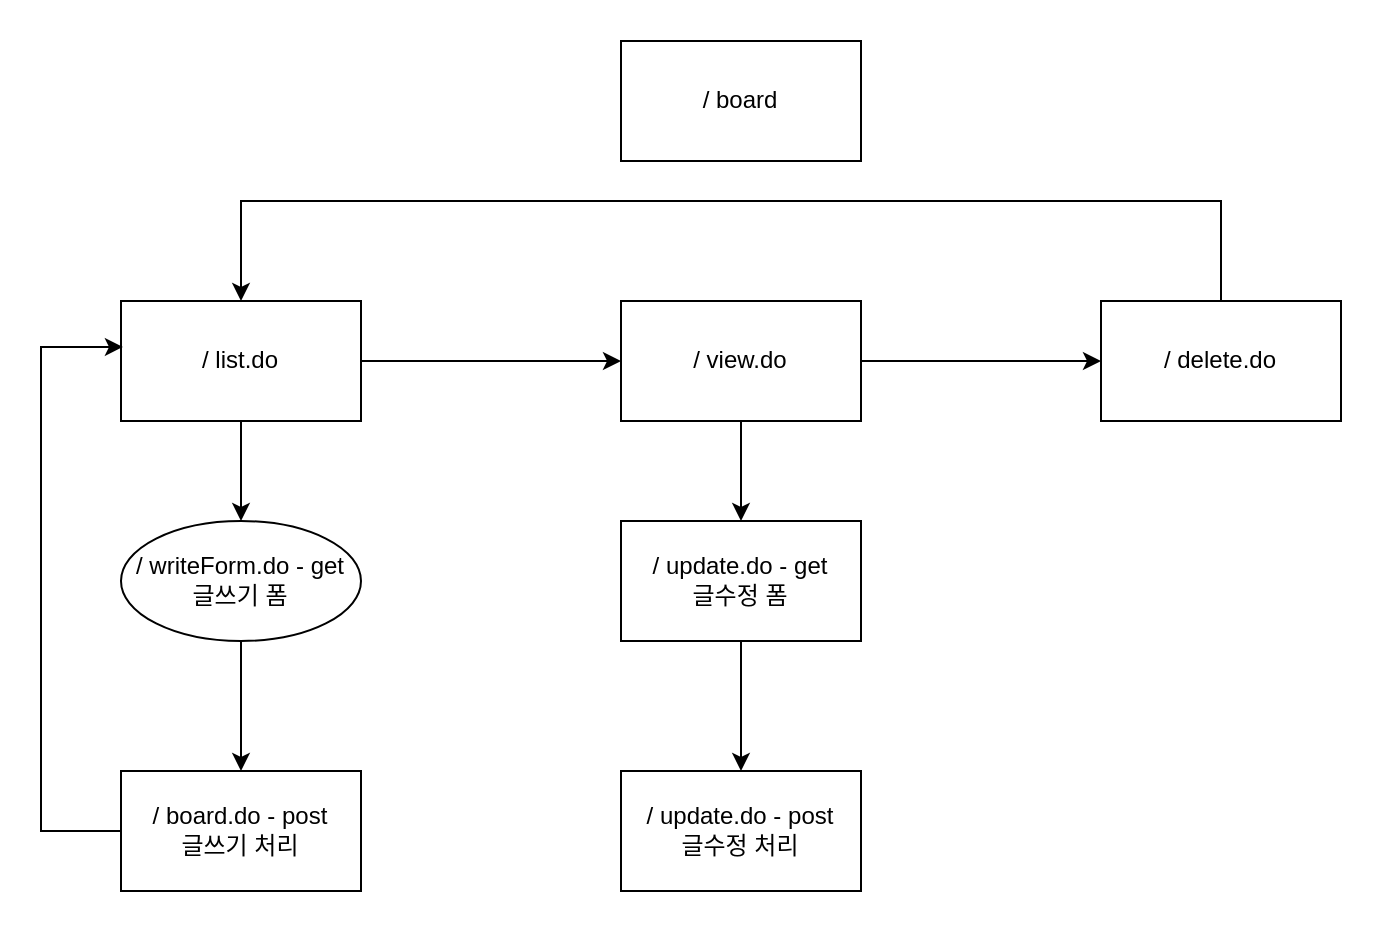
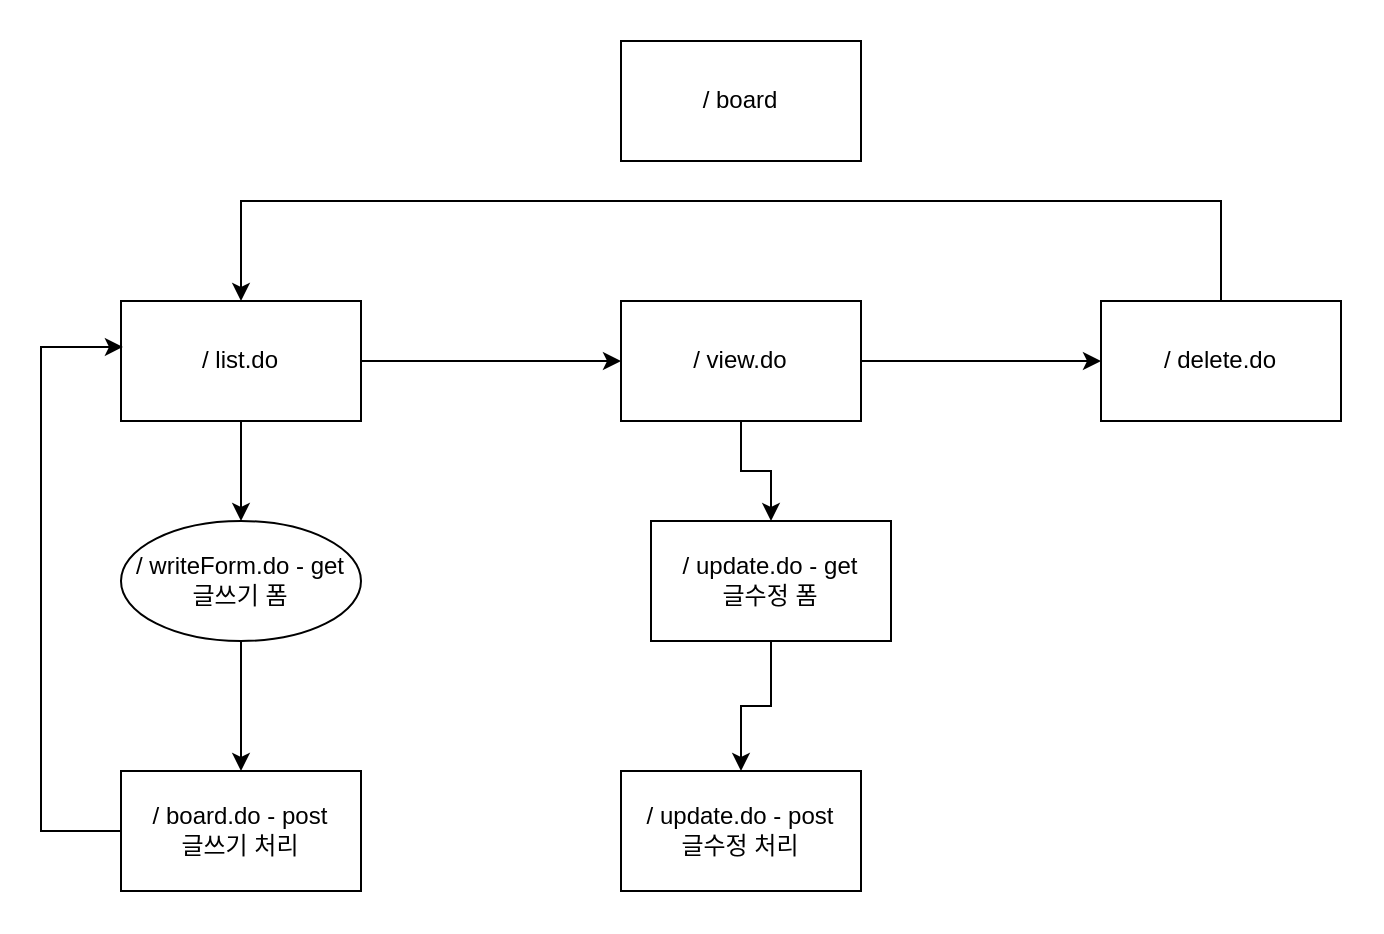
node "/ update.do - get 글수정 폼": moved (741, 581) -> (771, 581)
